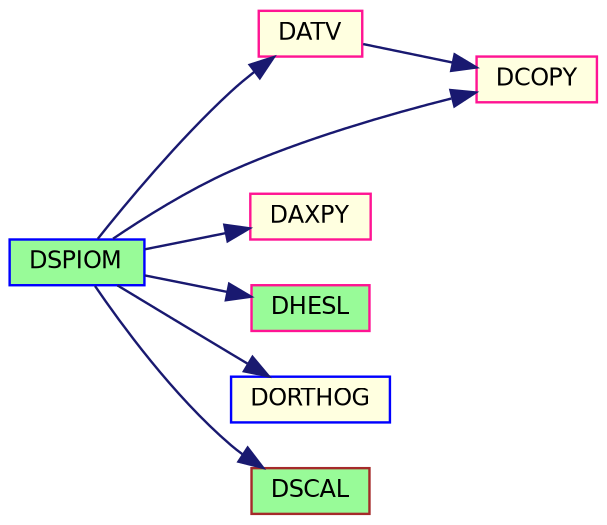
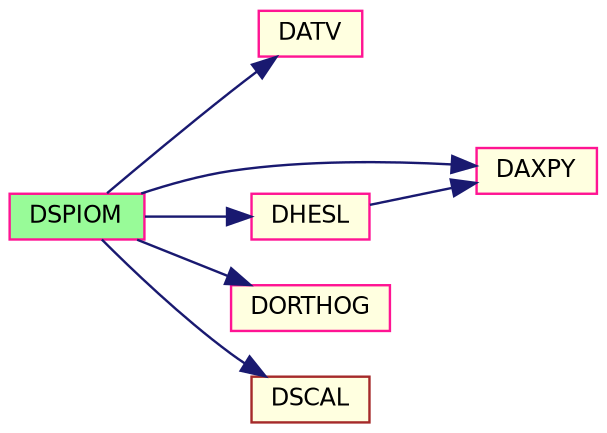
node "DCOPY": removed
edge "DHESL" -> "DAXPY": added
node "DSPIOM": color blue -> deeppink
node "DHESL": fillcolor palegreen -> lightyellow
node "DORTHOG": color blue -> deeppink
node "DSCAL": fillcolor palegreen -> lightyellow
